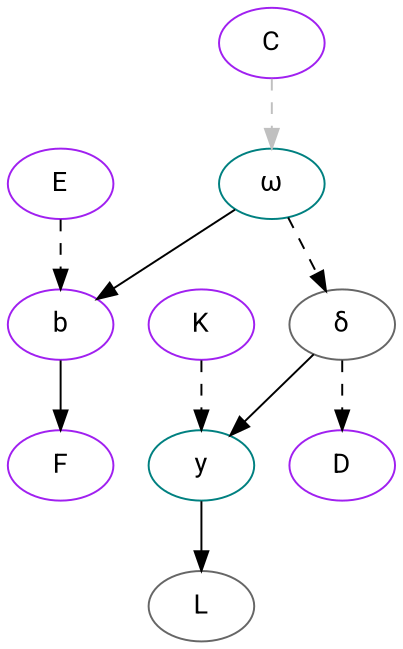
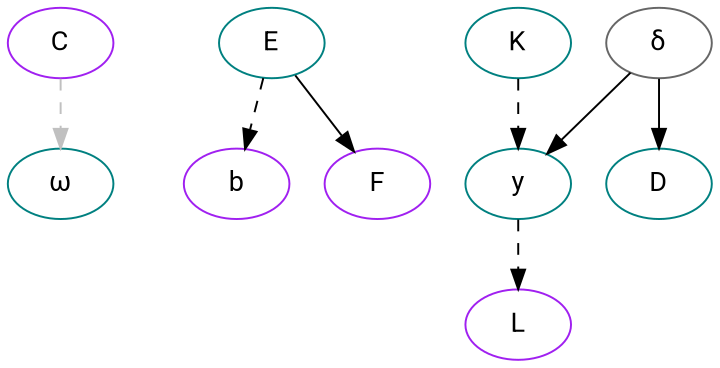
node "E": color purple -> teal
edge "ω" -> "δ": removed
edge "ω" -> "b": removed
node "K": color purple -> teal
edge "b" -> "F": now "E" -> "F"
edge "δ" -> "D": style dashed -> solid
node "D": color purple -> teal
edge "y" -> "L": style solid -> dashed
node "L": color gray40 -> purple
